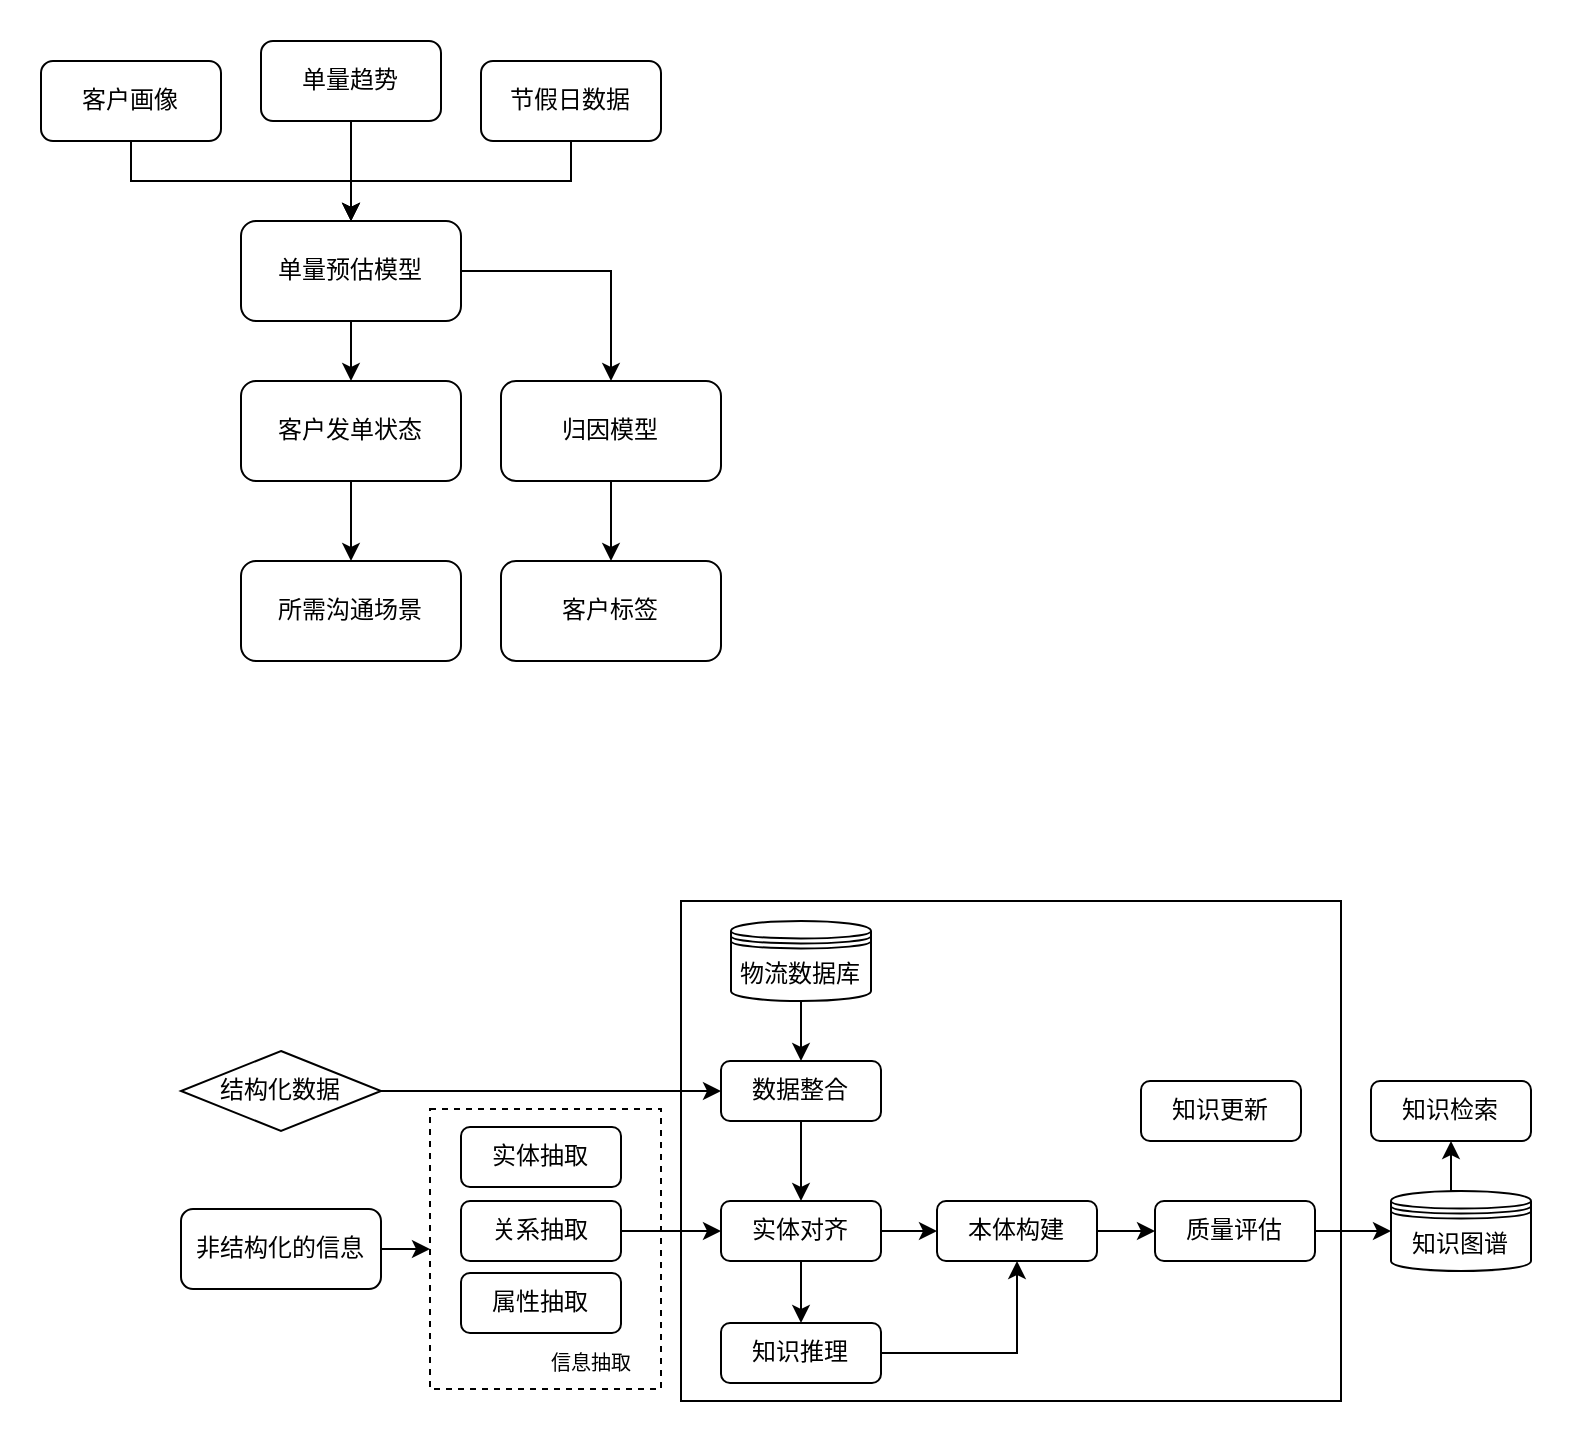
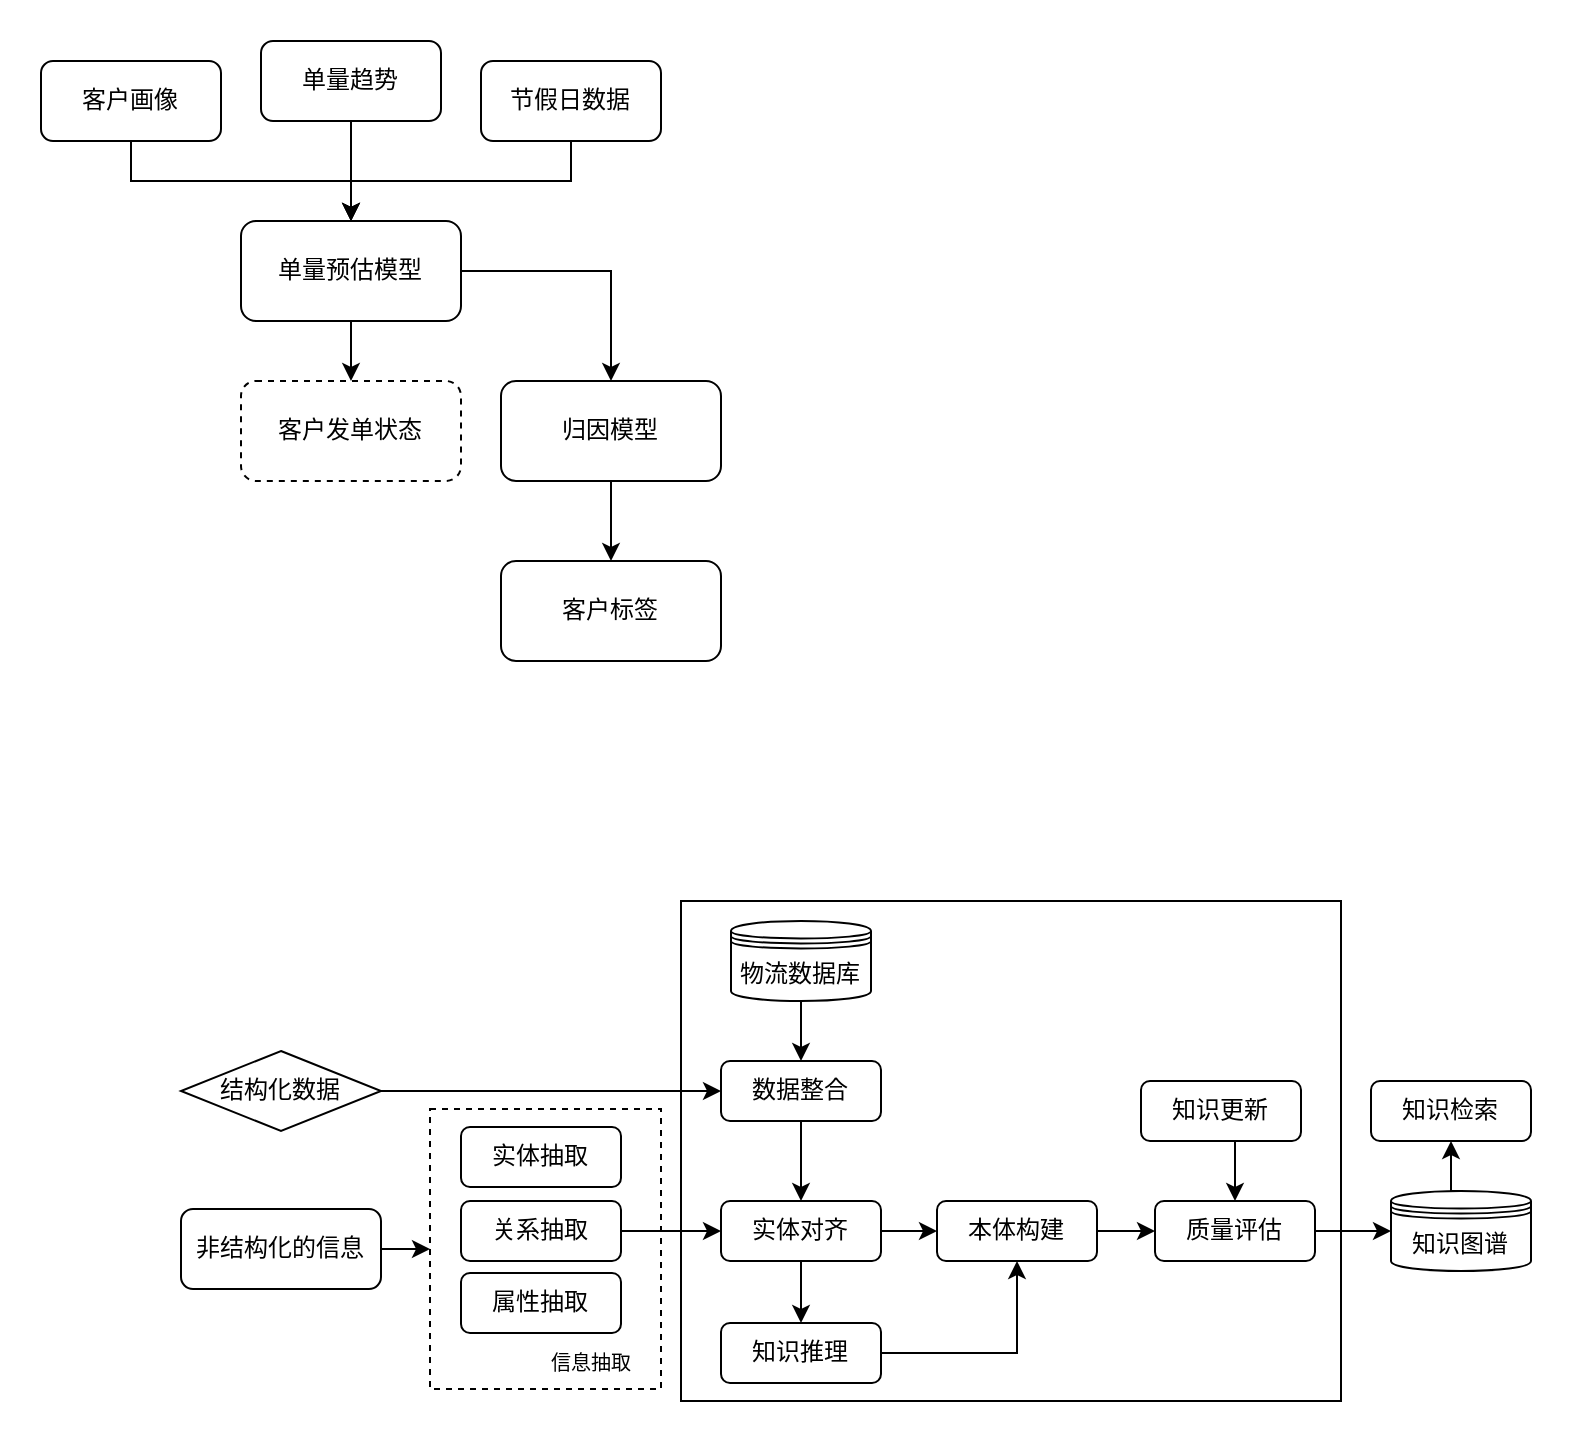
node "客户发单状态": style solid -> dashed
edge "客户发单状态" -> "所需沟通场景": removed
node "所需沟通场景": removed
edge "知识更新" -> "质量评估": added
